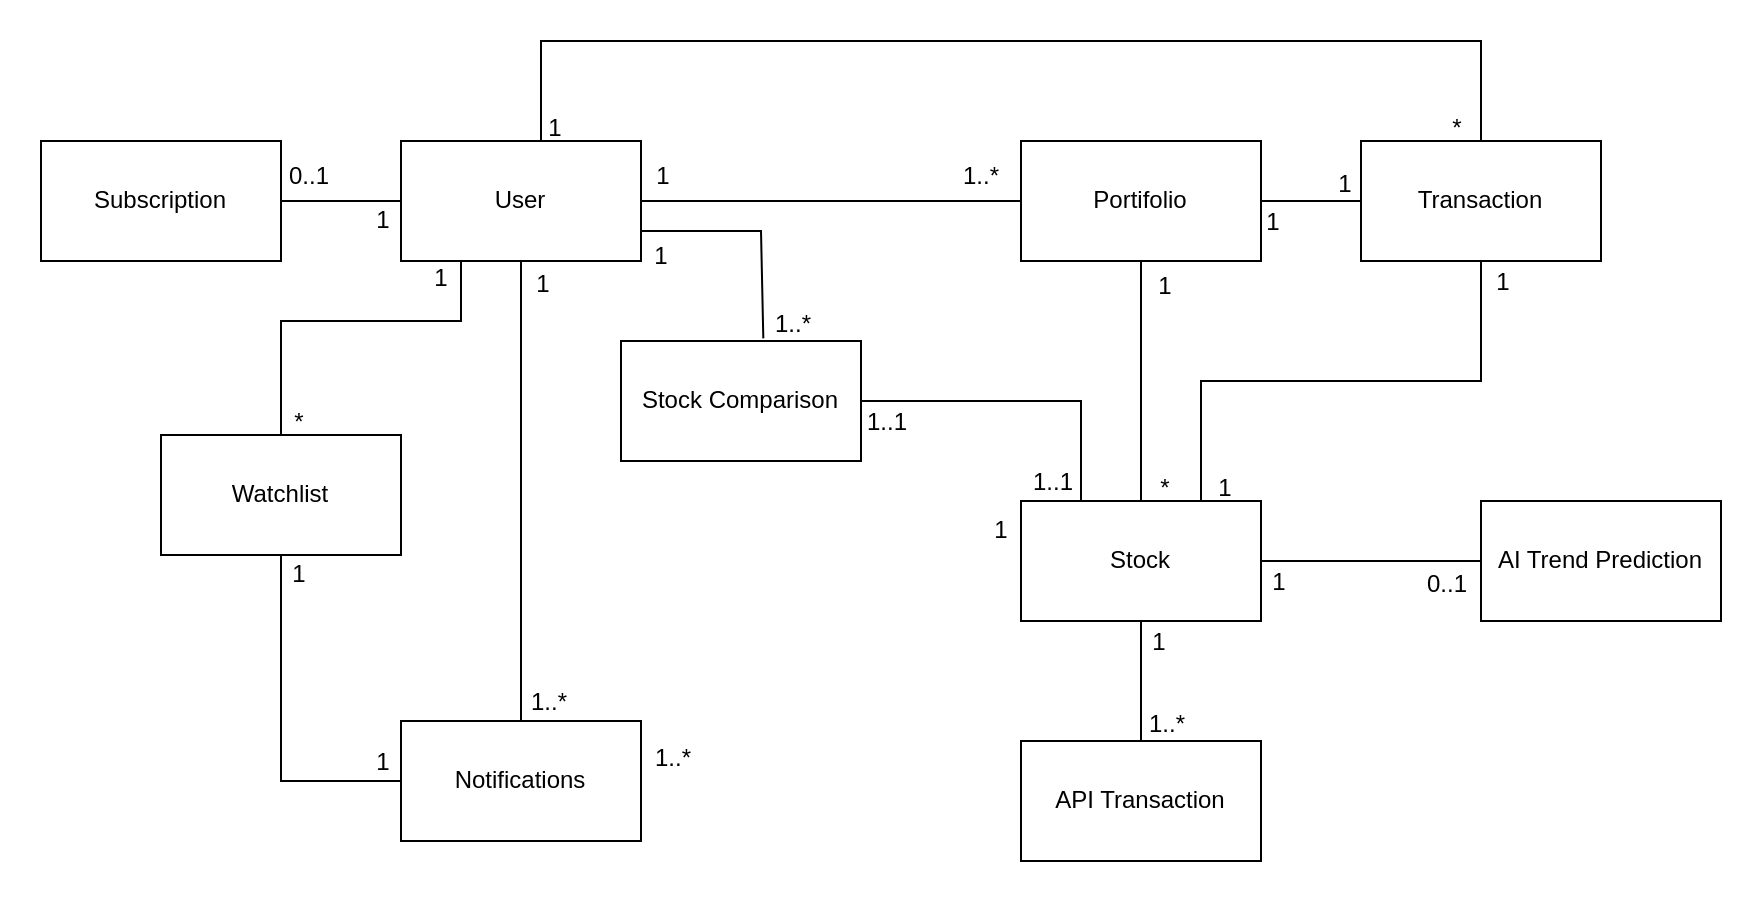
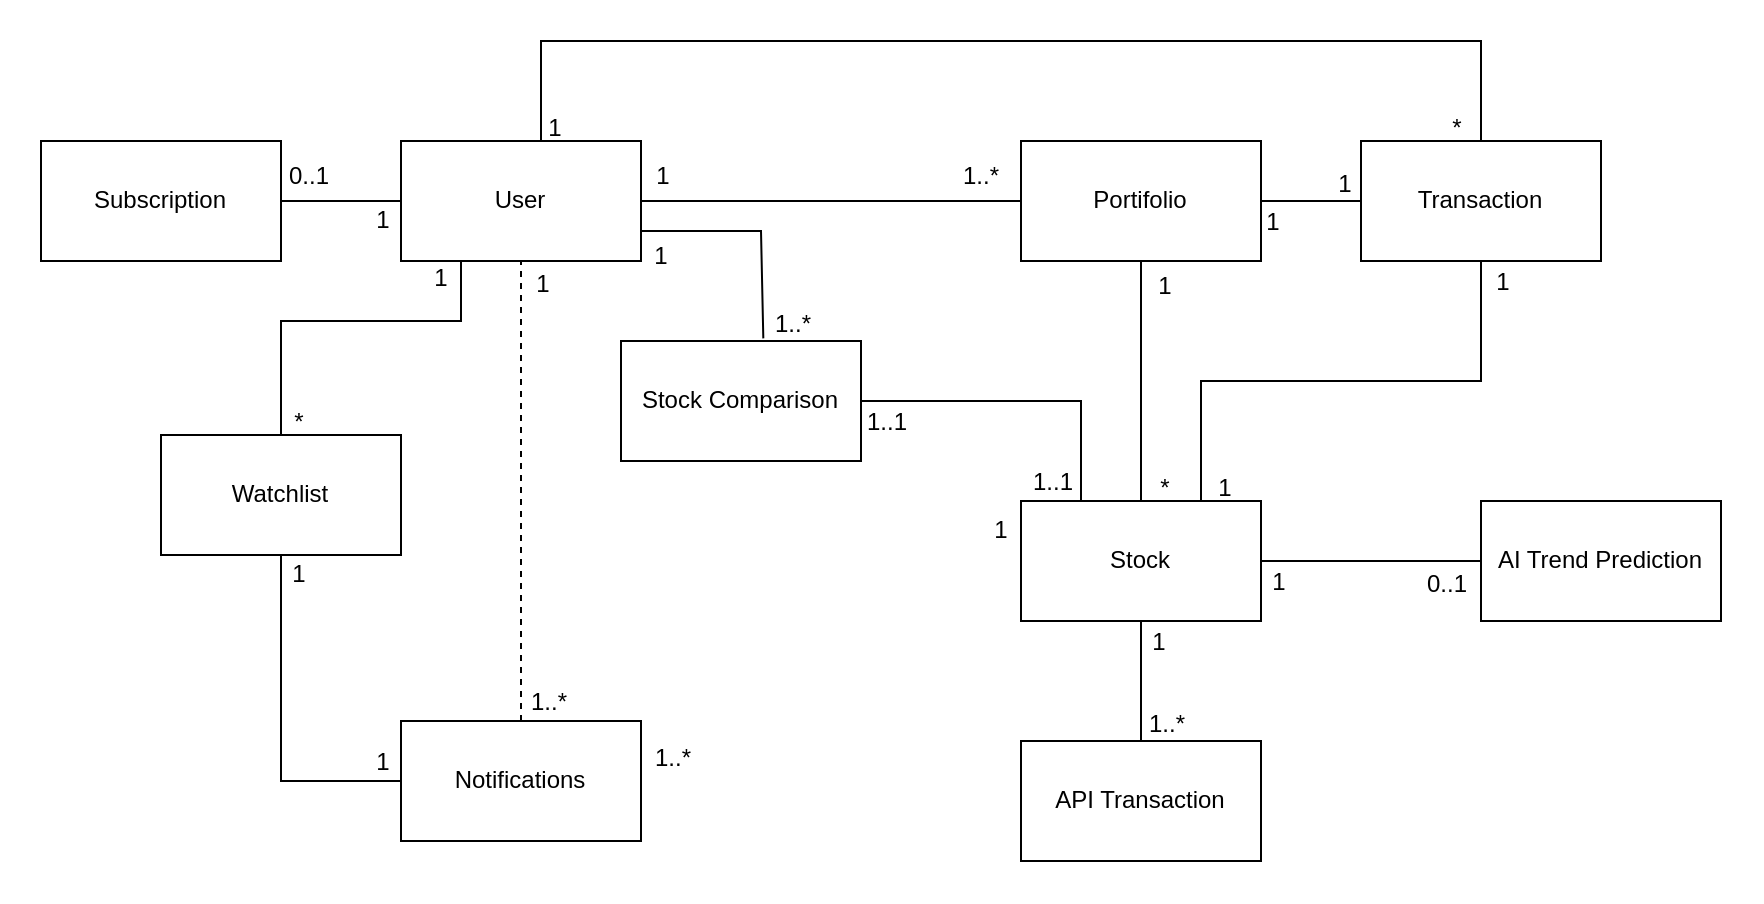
edge "User" -- "Notifications": style solid -> dashed
